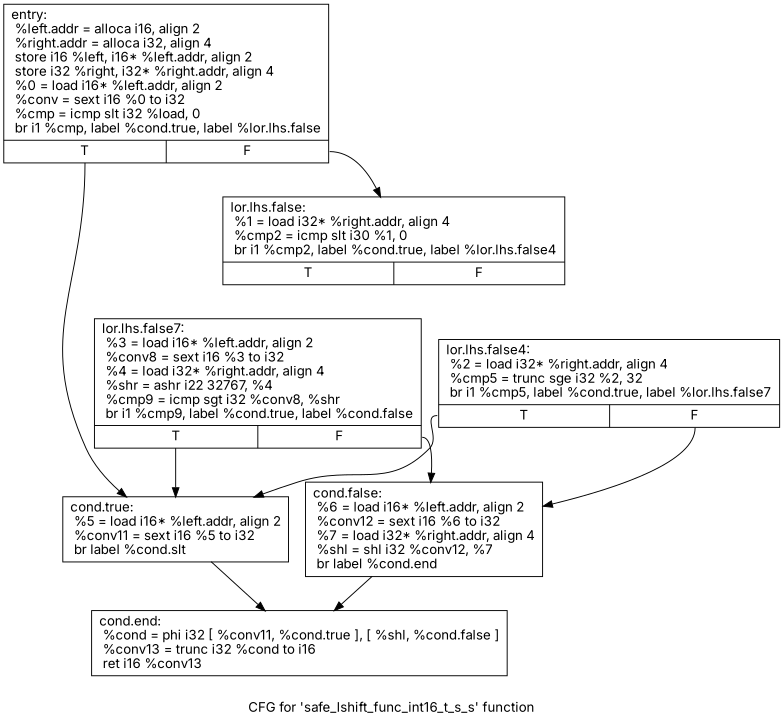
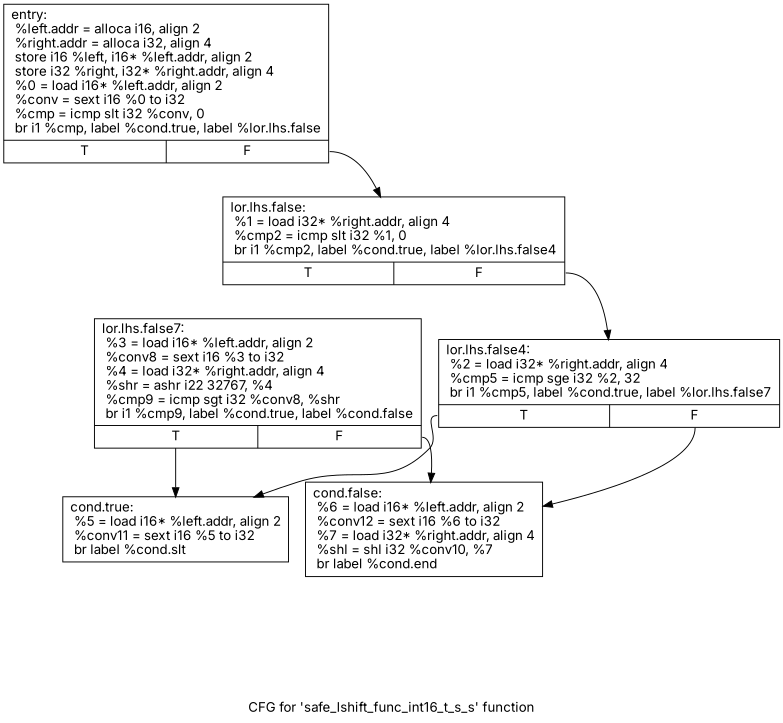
node "entry:": text "%cmp = icmp slt i32 %load, 0" -> "%cmp = icmp slt i32 %conv, 0"
node "lor.lhs.false:": text "%cmp2 = icmp slt i30 %1, 0" -> "%cmp2 = icmp slt i32 %1, 0"
edge "lor.lhs.false:" -> "lor.lhs.false4:": added
edge "entry:" -> "cond.true:": removed
node "lor.lhs.false4:": text "%cmp5 = trunc sge i32 %2, 32" -> "%cmp5 = icmp sge i32 %2, 32"
node "cond.false:": text "%shl = shl i32 %conv12, %7" -> "%shl = shl i32 %conv10, %7"
node "cond.end:": removed
